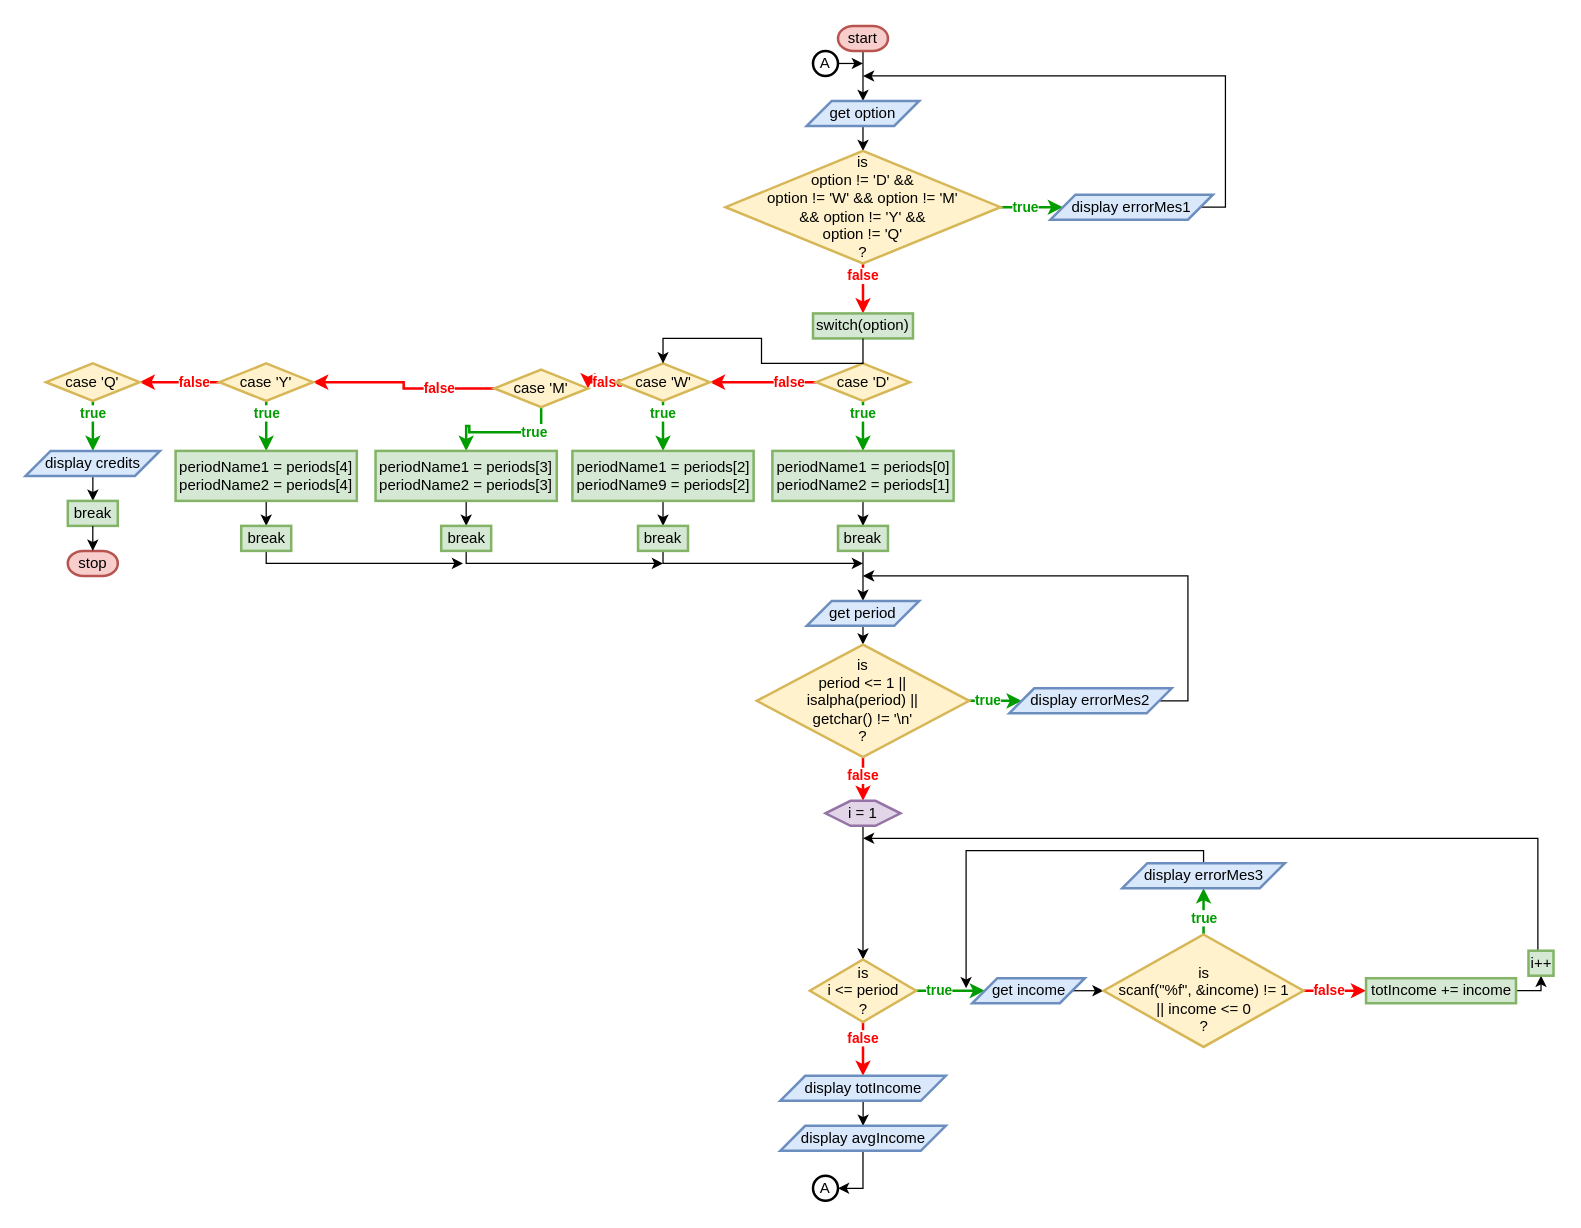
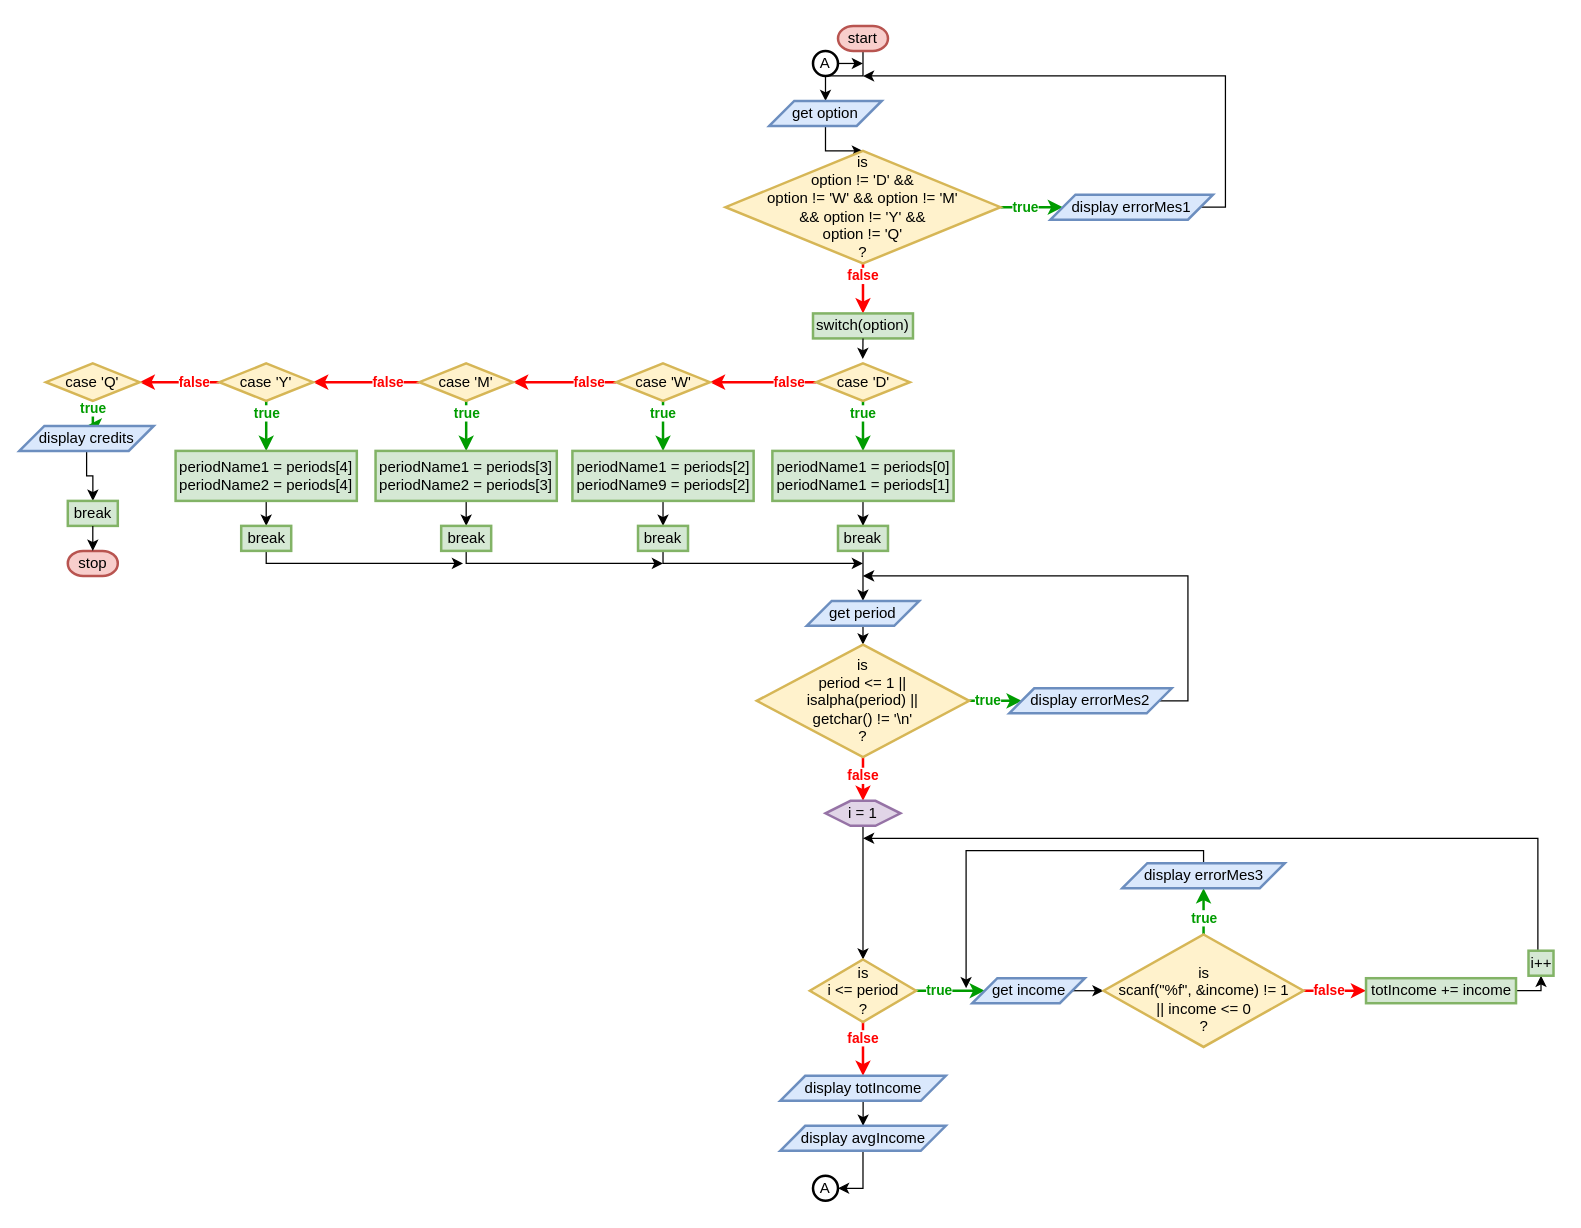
node "get option": moved (863, 113) -> (826, 113)
edge "switch(option)" -> "case 'W'": now "switch(option)" -> "case 'D'"
node "case 'M'": moved (541, 388) -> (466, 382)
node "display credits": moved (93, 463) -> (87, 438)
node "periodName1 = periods[0] periodName2 = periods[1]": label "periodName1 = periods[0] periodName2 = periods[1]" -> "periodName1 = periods[0] periodName1 = periods[1]"
